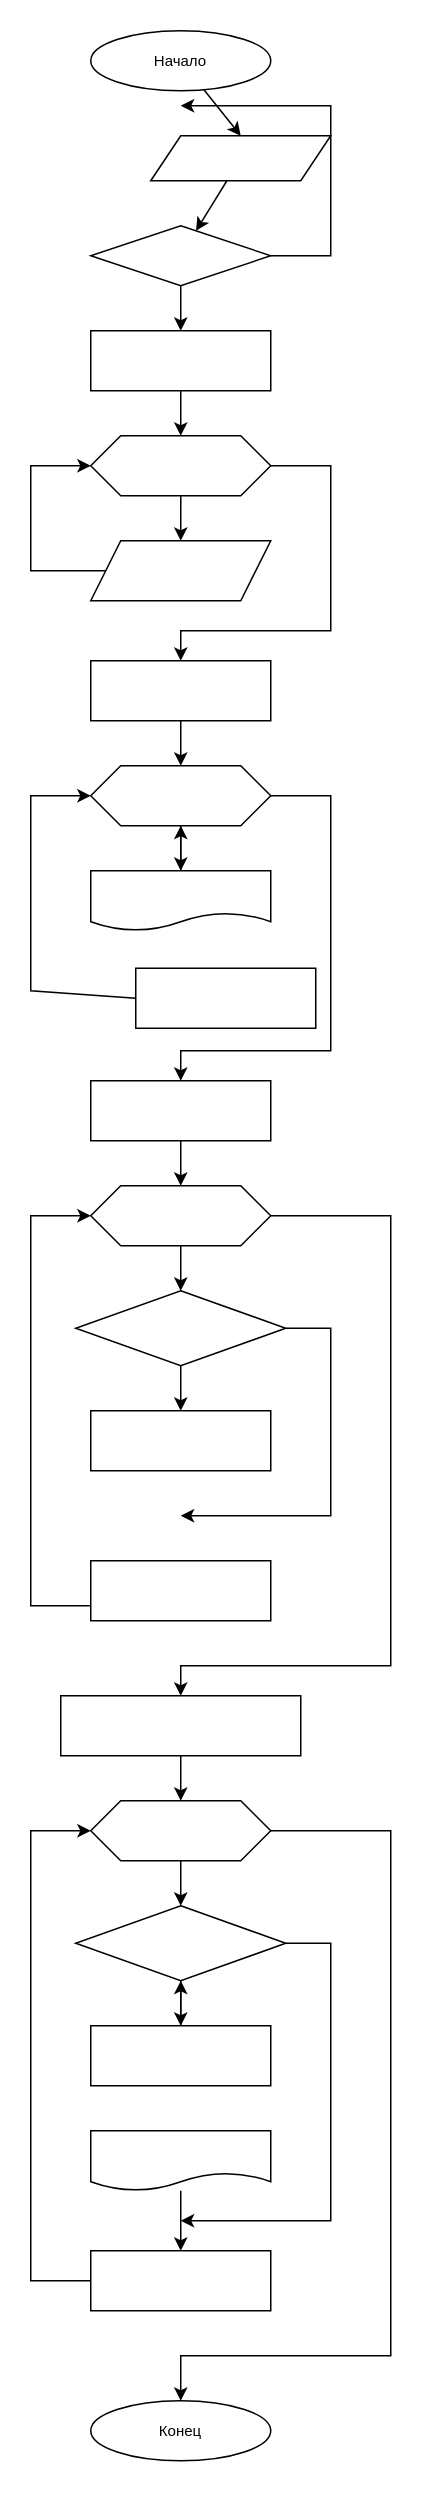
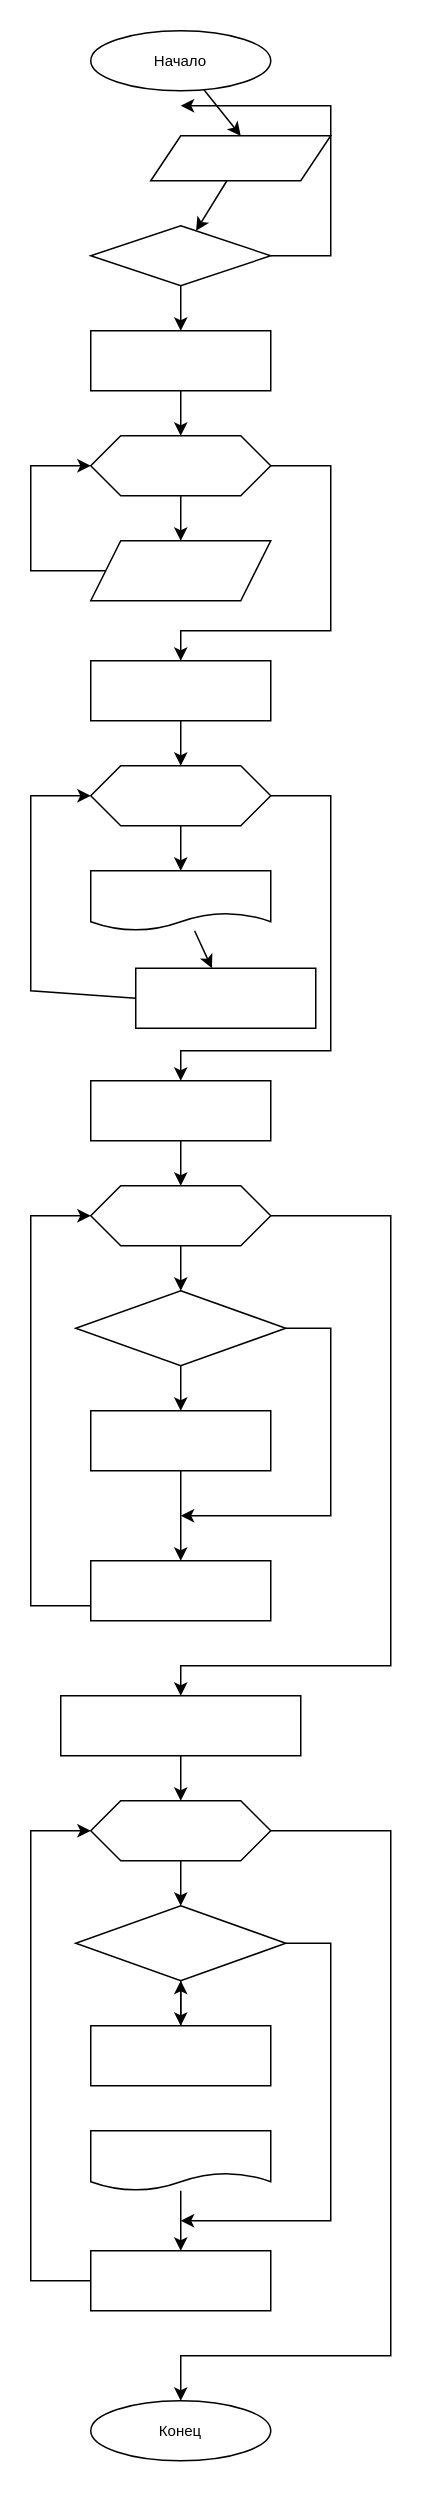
edge "textArray[l]" -> "l < length": now "textArray[l]" -> "l++"
edge "newLength++" -> "j++": added
